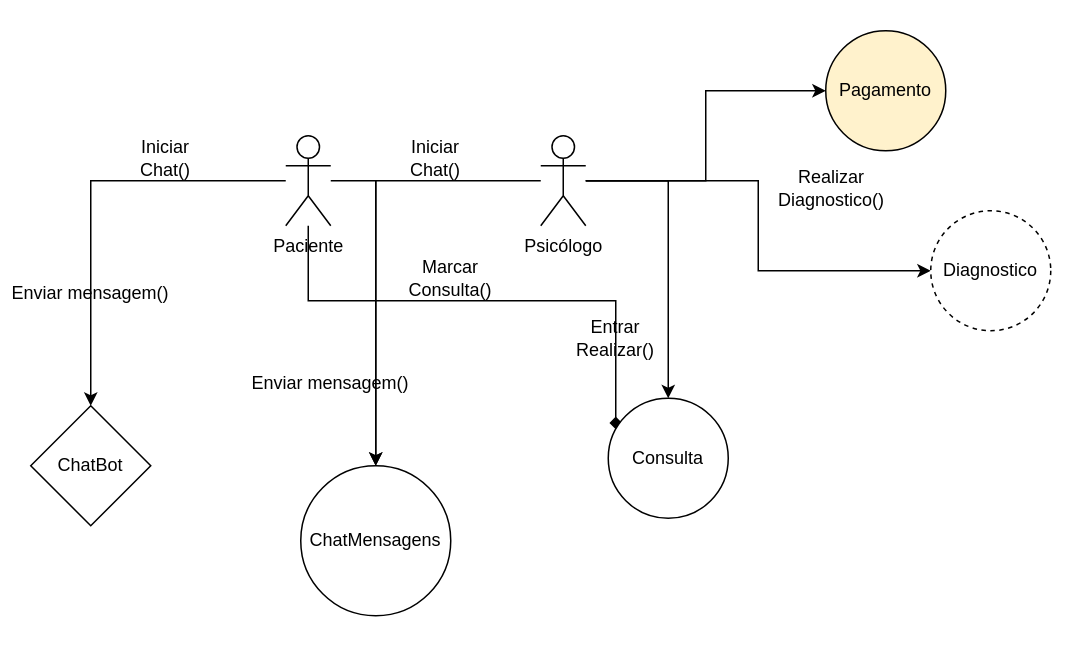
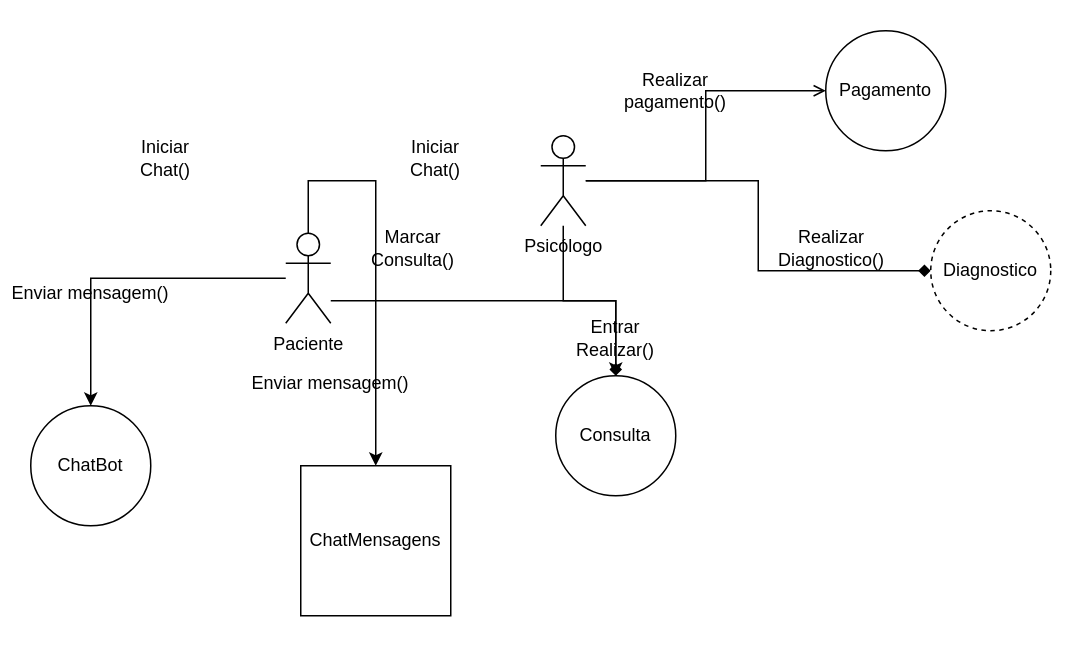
node "Realizar pagamento()": added
edge "Psicólogo" -> "Pagamento": arrowhead classic -> open
node "Pagamento": fillcolor #fff2cc -> #ffffff
node "Paciente": moved (308, 181) -> (308, 278)
edge "Psicólogo" -> "ChatMensagens": removed
node "Realizar Diagnostico()": moved (832, 188) -> (832, 248)
edge "Psicólogo" -> "Diagnostico": arrowhead classic -> diamond
node "Marcar Consulta()": moved (451, 278) -> (413, 248)
node "Consulta": moved (668, 458) -> (616, 436)
node "ChatBot": shape diamond -> ellipse
node "ChatMensagens": shape ellipse -> rectangle
